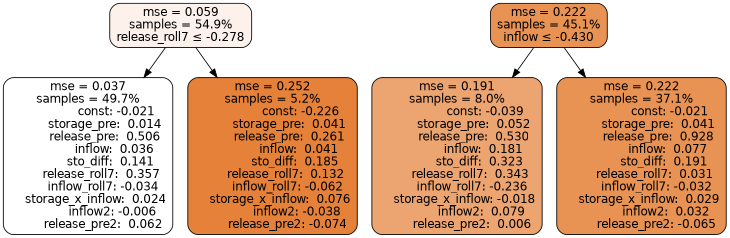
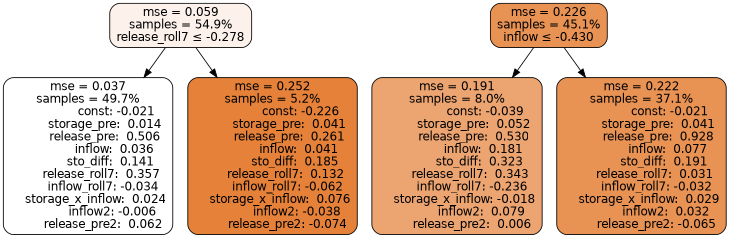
node "mse = 0.222 samples = 45.1% inflow ≤ -0.430": label "mse = 0.222 samples = 45.1% inflow ≤ -0.430" -> "mse = 0.226 samples = 45.1% inflow ≤ -0.430"
